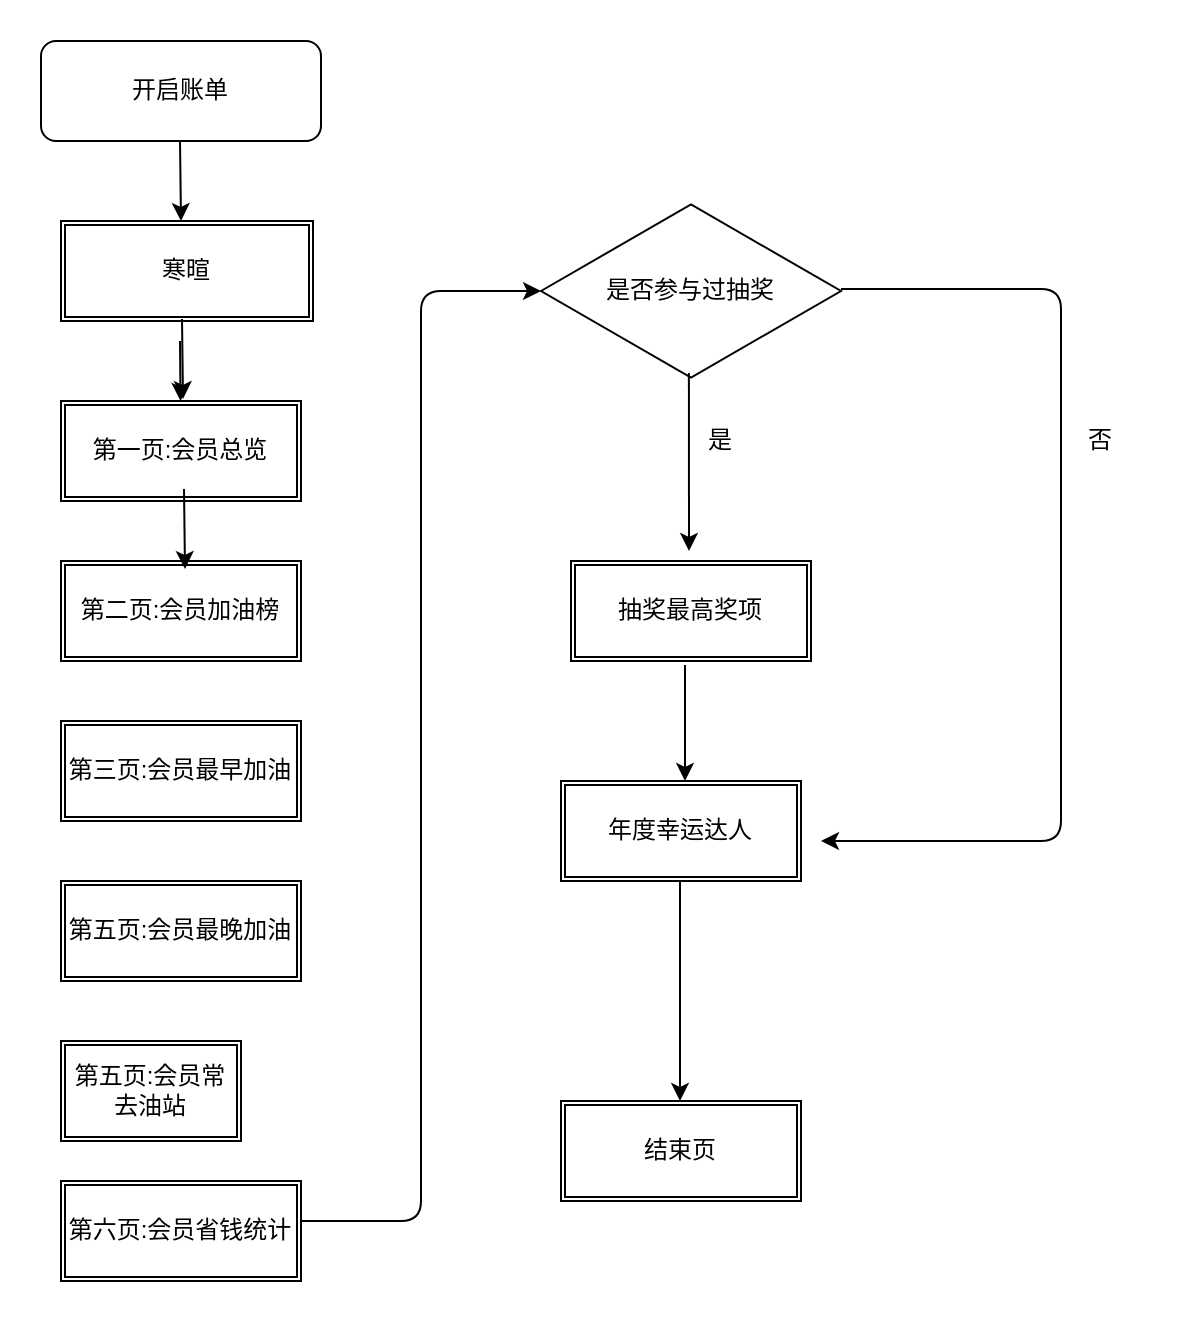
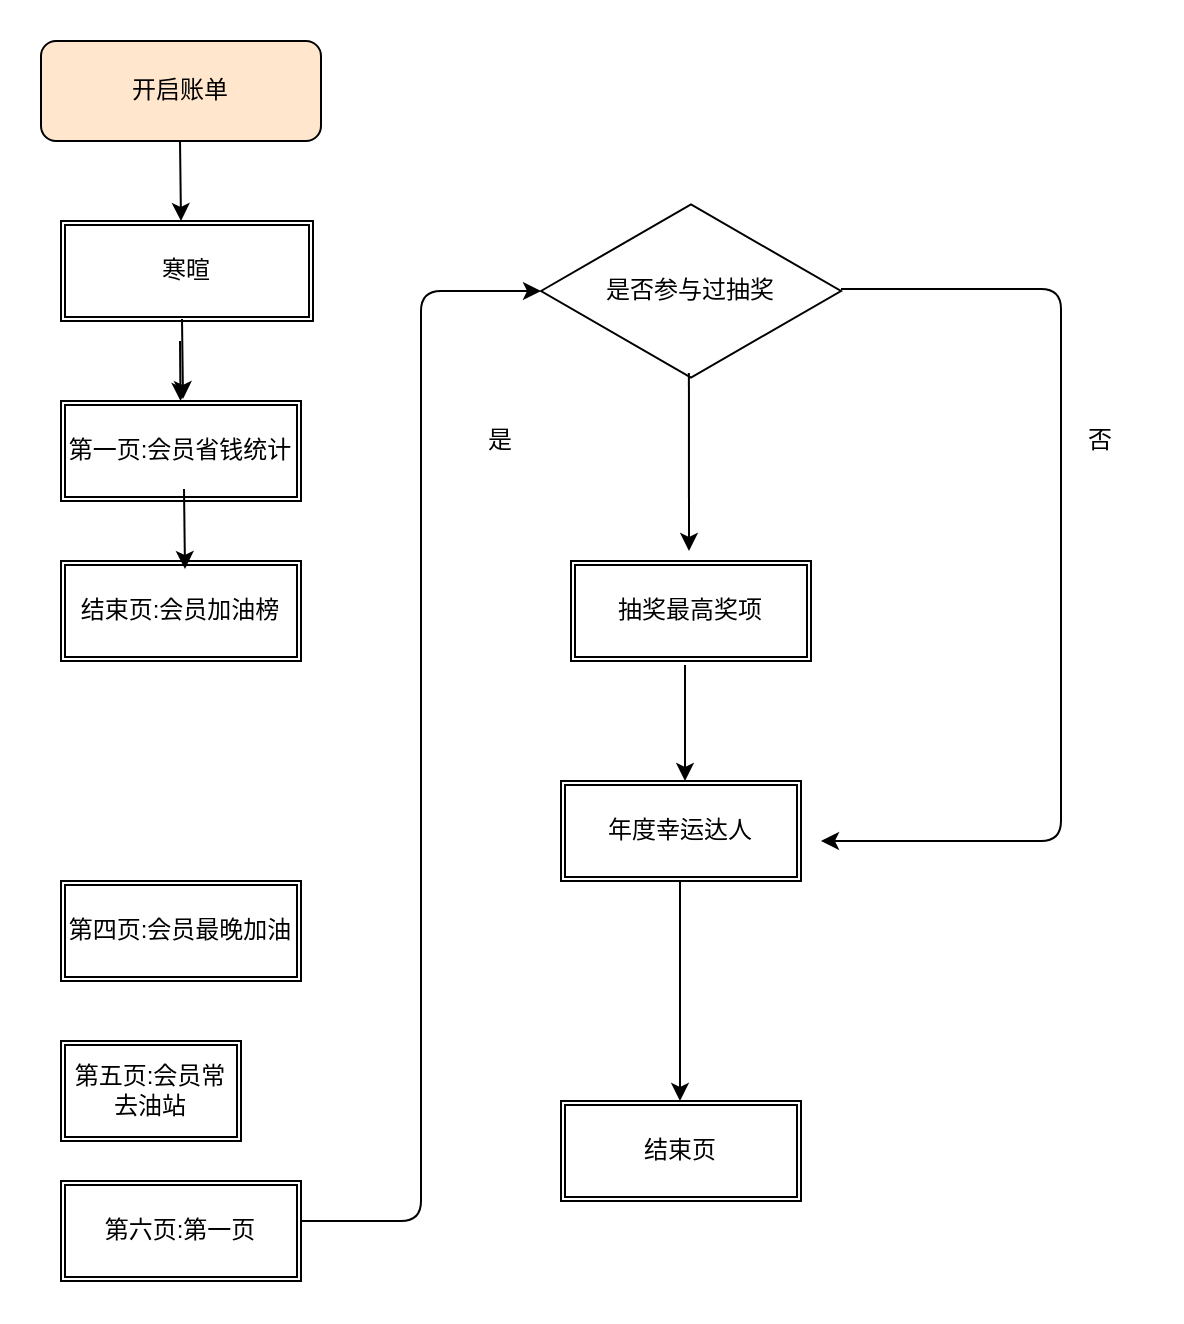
node "开启账单": fillcolor #ffffff -> #ffe6cc
node "是": moved (721, 441) -> (501, 441)
node "第一页:会员总览": label "第一页:会员总览" -> "第一页:会员省钱统计"
node "第二页:会员加油榜": label "第二页:会员加油榜" -> "结束页:会员加油榜"
node "第三页:会员最早加油": removed
node "第五页:会员最晚加油": label "第五页:会员最晚加油" -> "第四页:会员最晚加油"
node "第六页:会员省钱统计": label "第六页:会员省钱统计" -> "第六页:第一页"
